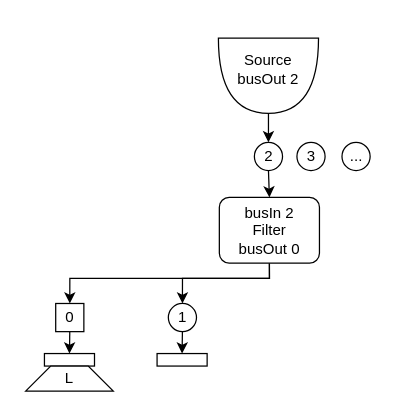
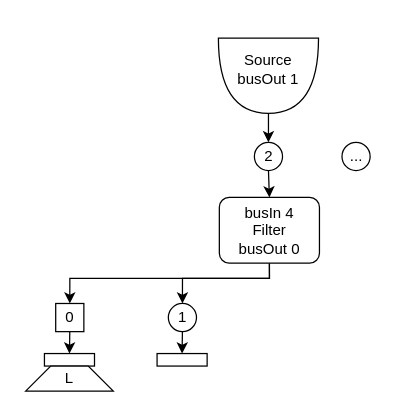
node "Source busOut 2": label "Source busOut 2" -> "Source busOut 1"
node "3": removed
node "busIn 2 Filter busOut 0": label "busIn 2 Filter busOut 0" -> "busIn 4 Filter busOut 0"
